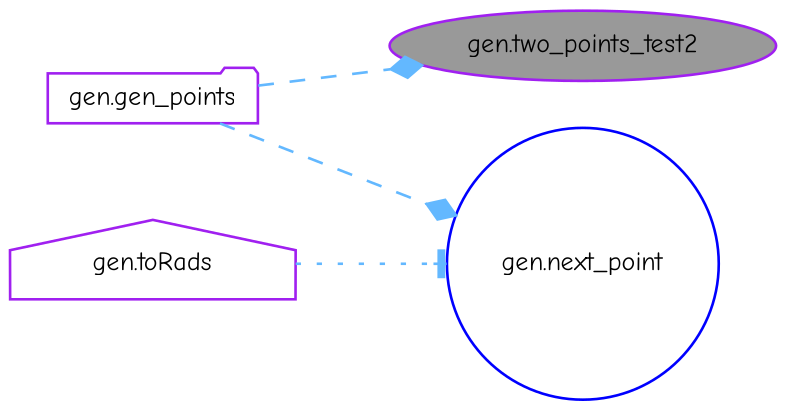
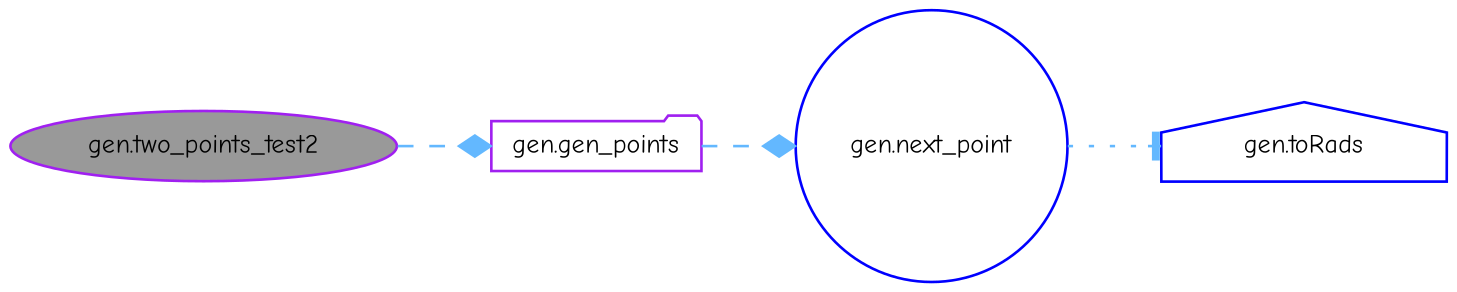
edge "gen.gen_points" -> "gen.two_points_test2": reversed
node "gen.toRads": color purple -> blue
edge "gen.toRads" -> "gen.next_point": reversed
